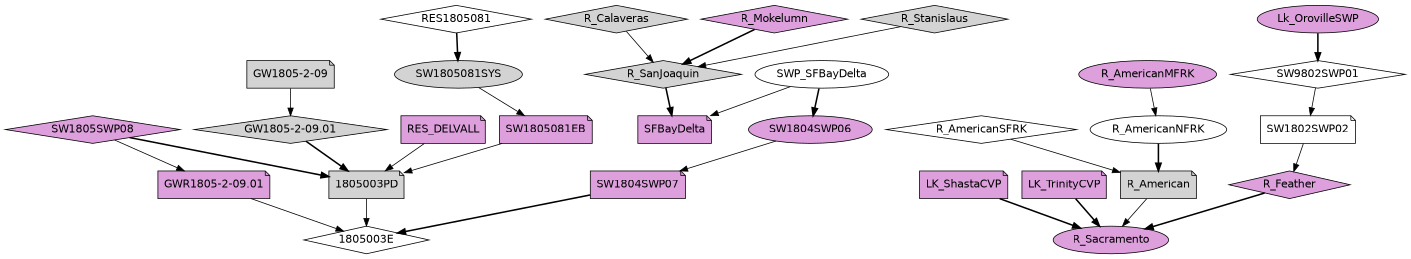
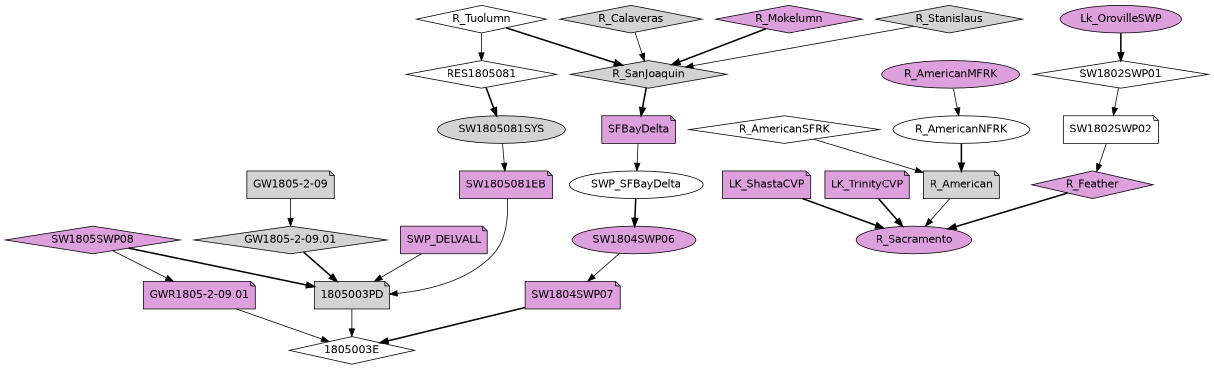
node "R_Tuolumn": added
node "SW9802SWP01": label "SW9802SWP01" -> "SW1802SWP01"
edge "SWP_SFBayDelta" -> "SFBayDelta": reversed
node "RES_DELVALL": label "RES_DELVALL" -> "SWP_DELVALL"
